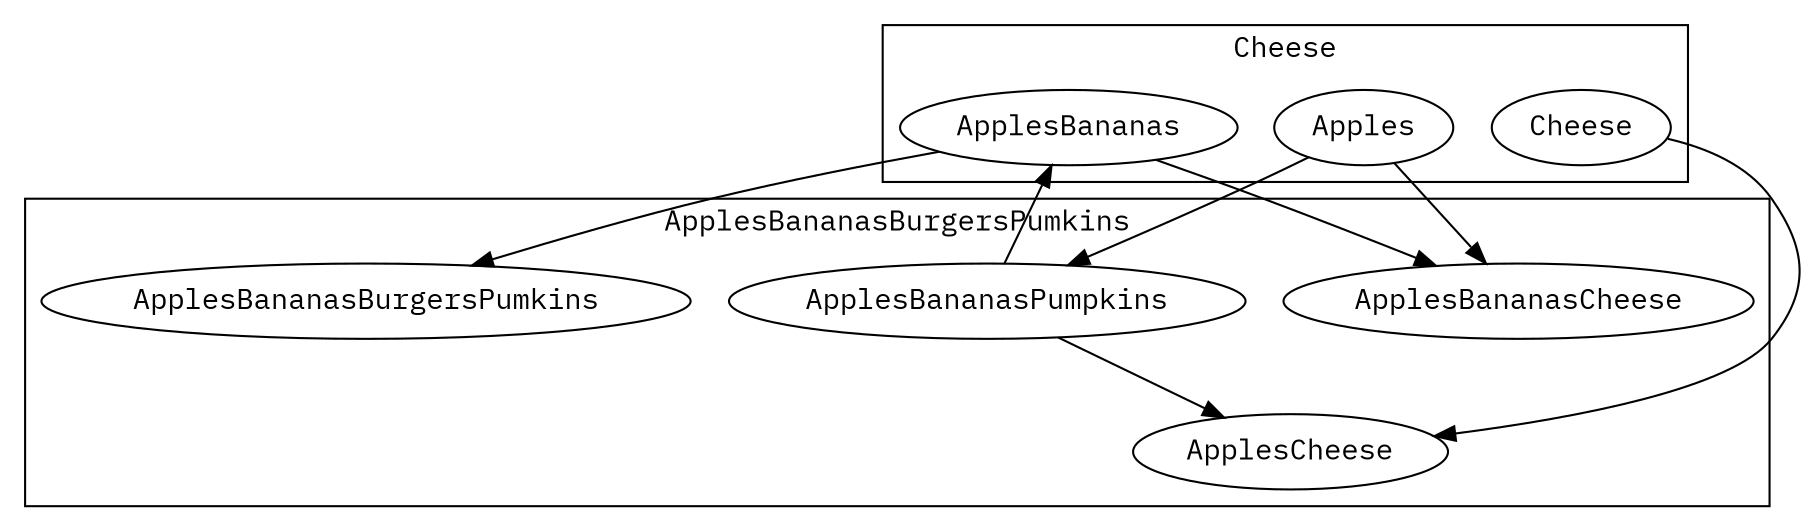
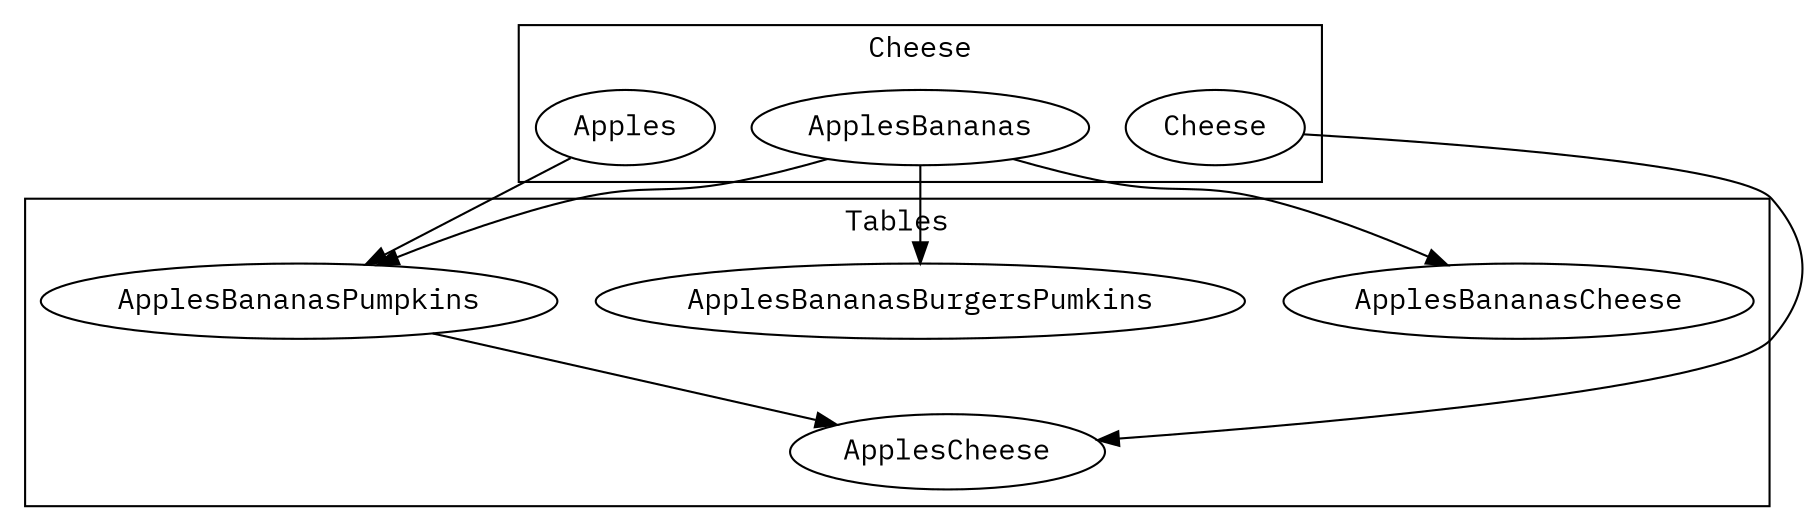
edge "Apples" -> "ApplesBananasCheese": removed
cluster "ApplesBananasBurgersPumkins": label "ApplesBananasBurgersPumkins" -> "Tables"
edge "ApplesBananasPumpkins" -> "ApplesBananas": reversed
